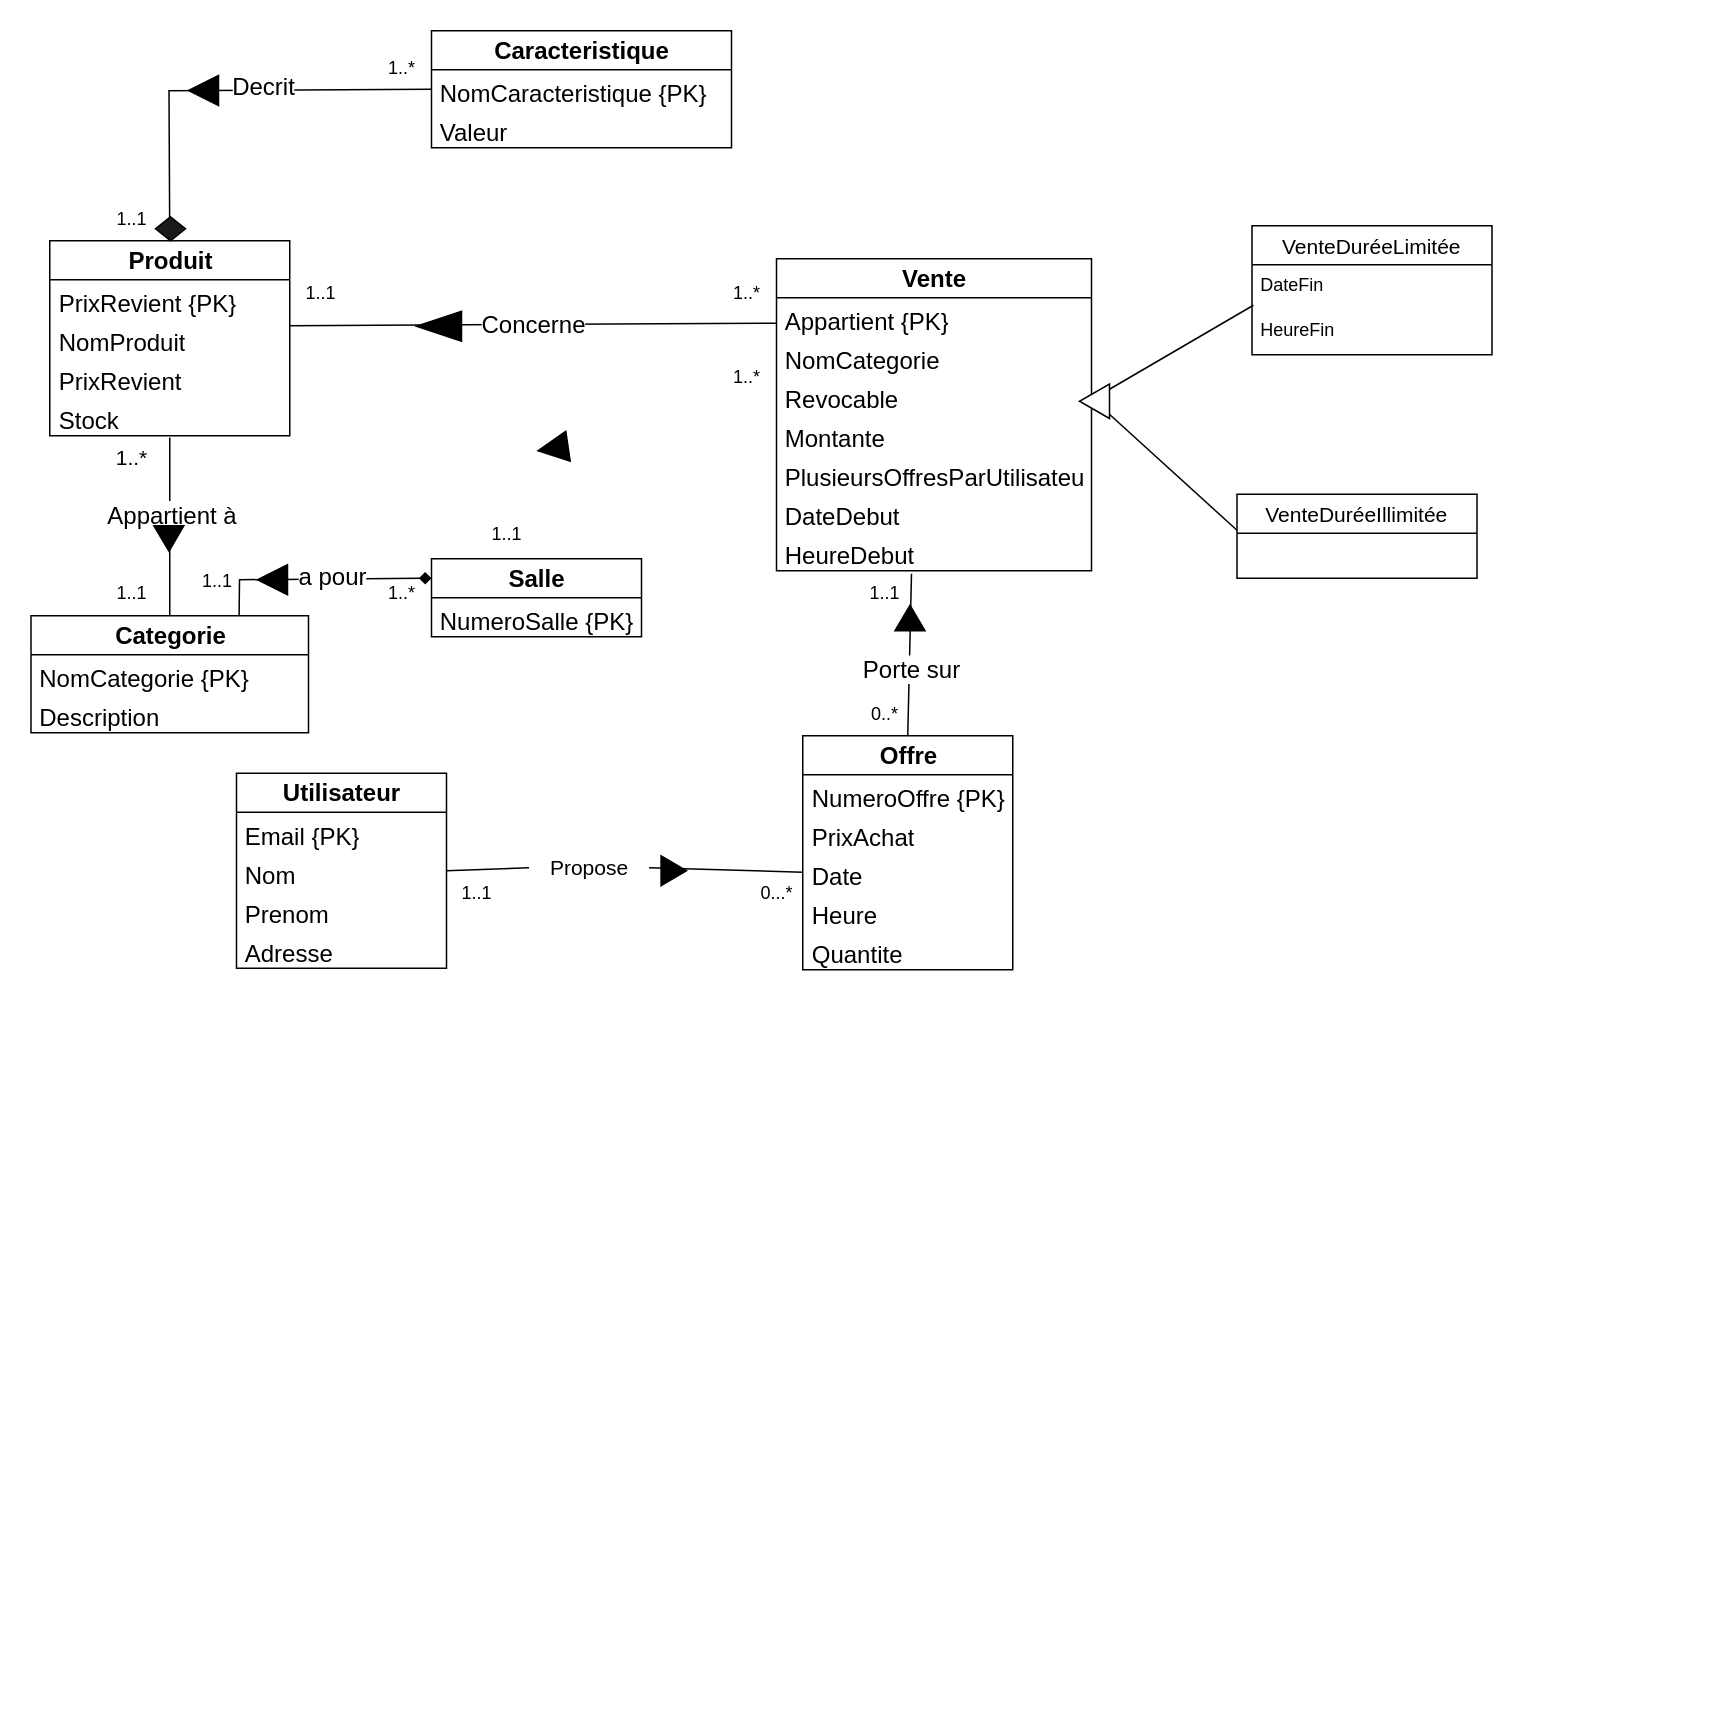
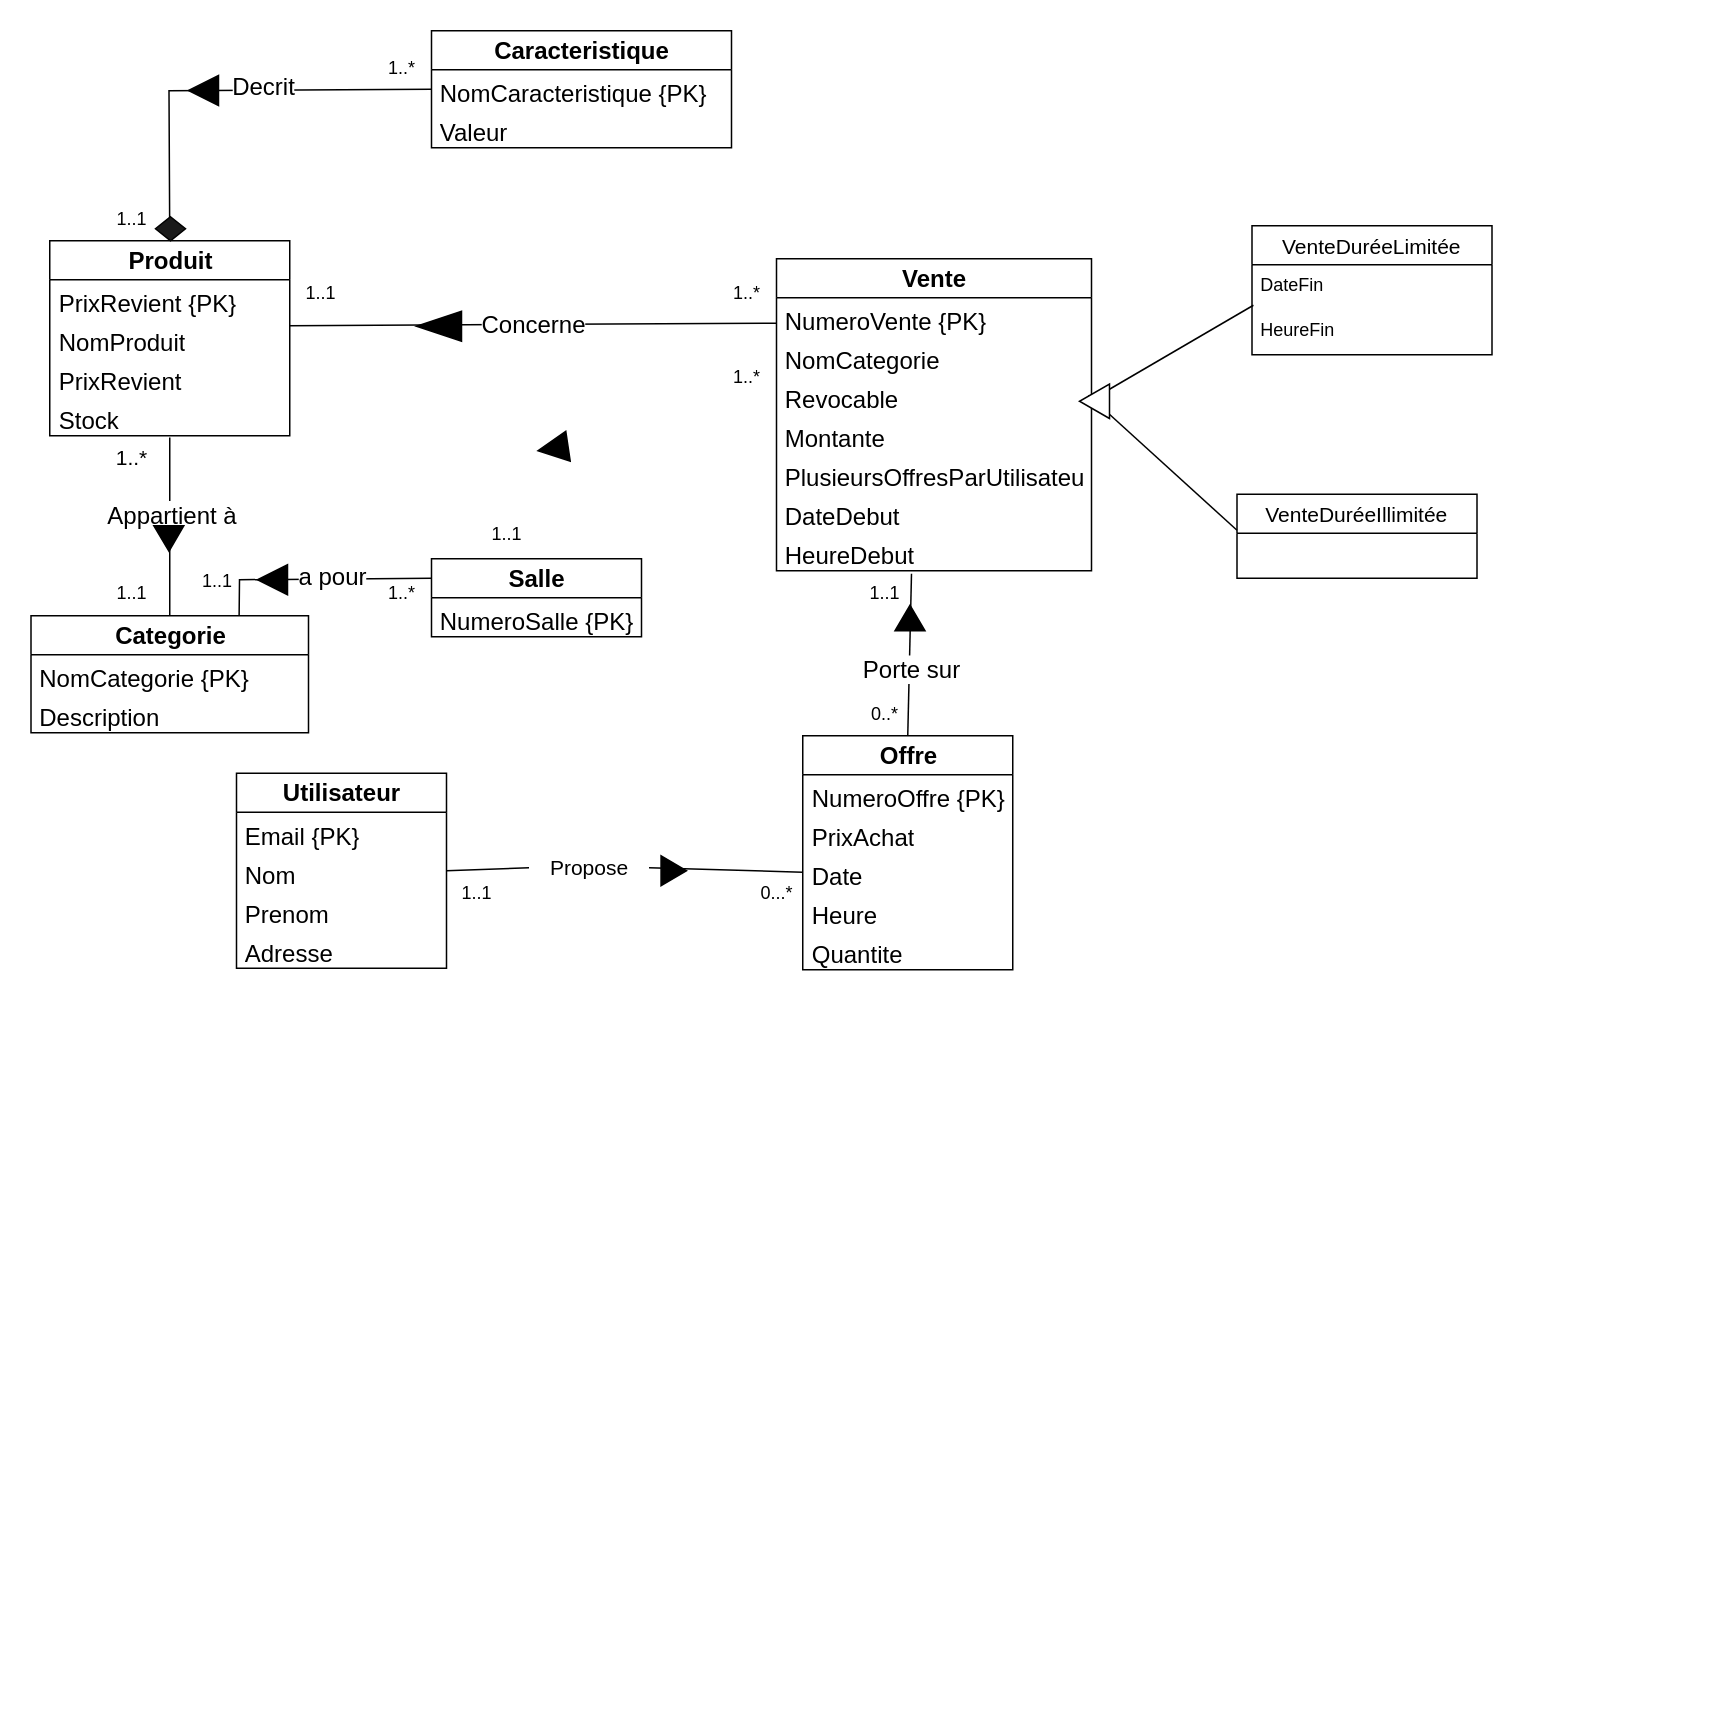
node "Appartient {PK}": label "Appartient {PK}" -> "NumeroVente {PK}"
edge "Categorie" -> "Salle": arrowhead diamond -> none
